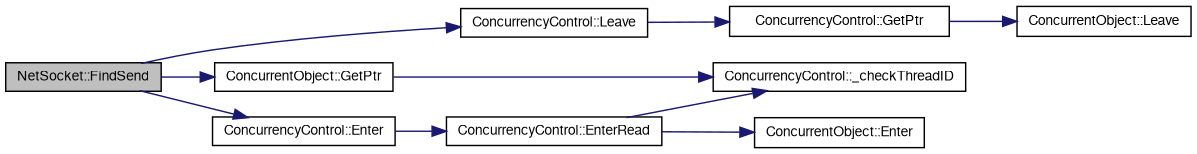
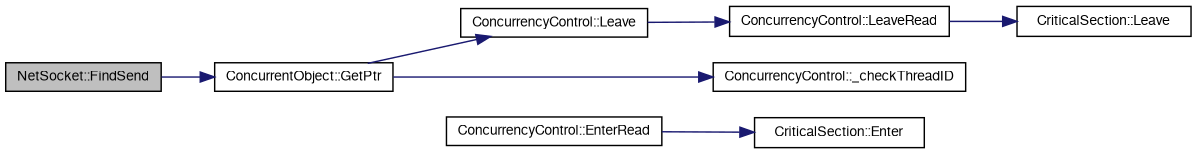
node "ConcurrencyControl::GetPtr": label "ConcurrencyControl::GetPtr" -> "ConcurrencyControl::LeaveRead"
node "ConcurrentObject::Leave": label "ConcurrentObject::Leave" -> "CriticalSection::Leave"
edge "NetSocket::FindSend" -> "ConcurrencyControl::Leave": now "ConcurrentObject::GetPtr" -> "ConcurrencyControl::Leave"
edge "ConcurrencyControl::EnterRead" -> "ConcurrencyControl::_checkThreadID": removed
node "ConcurrencyControl::Enter": removed
node "ConcurrentObject::Enter": label "ConcurrentObject::Enter" -> "CriticalSection::Enter"
